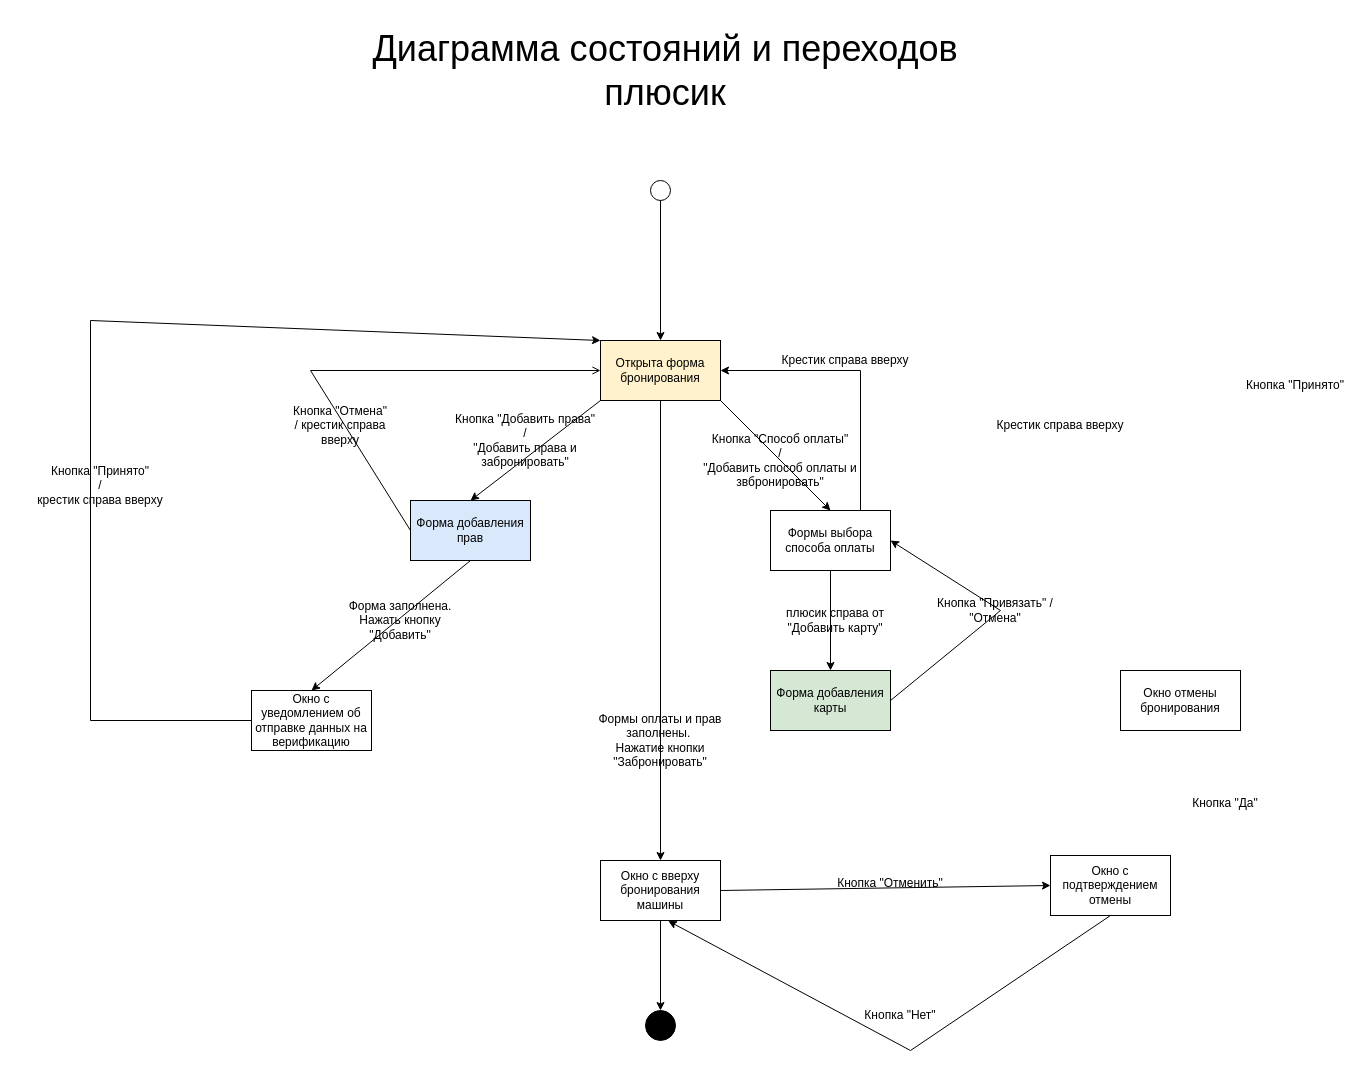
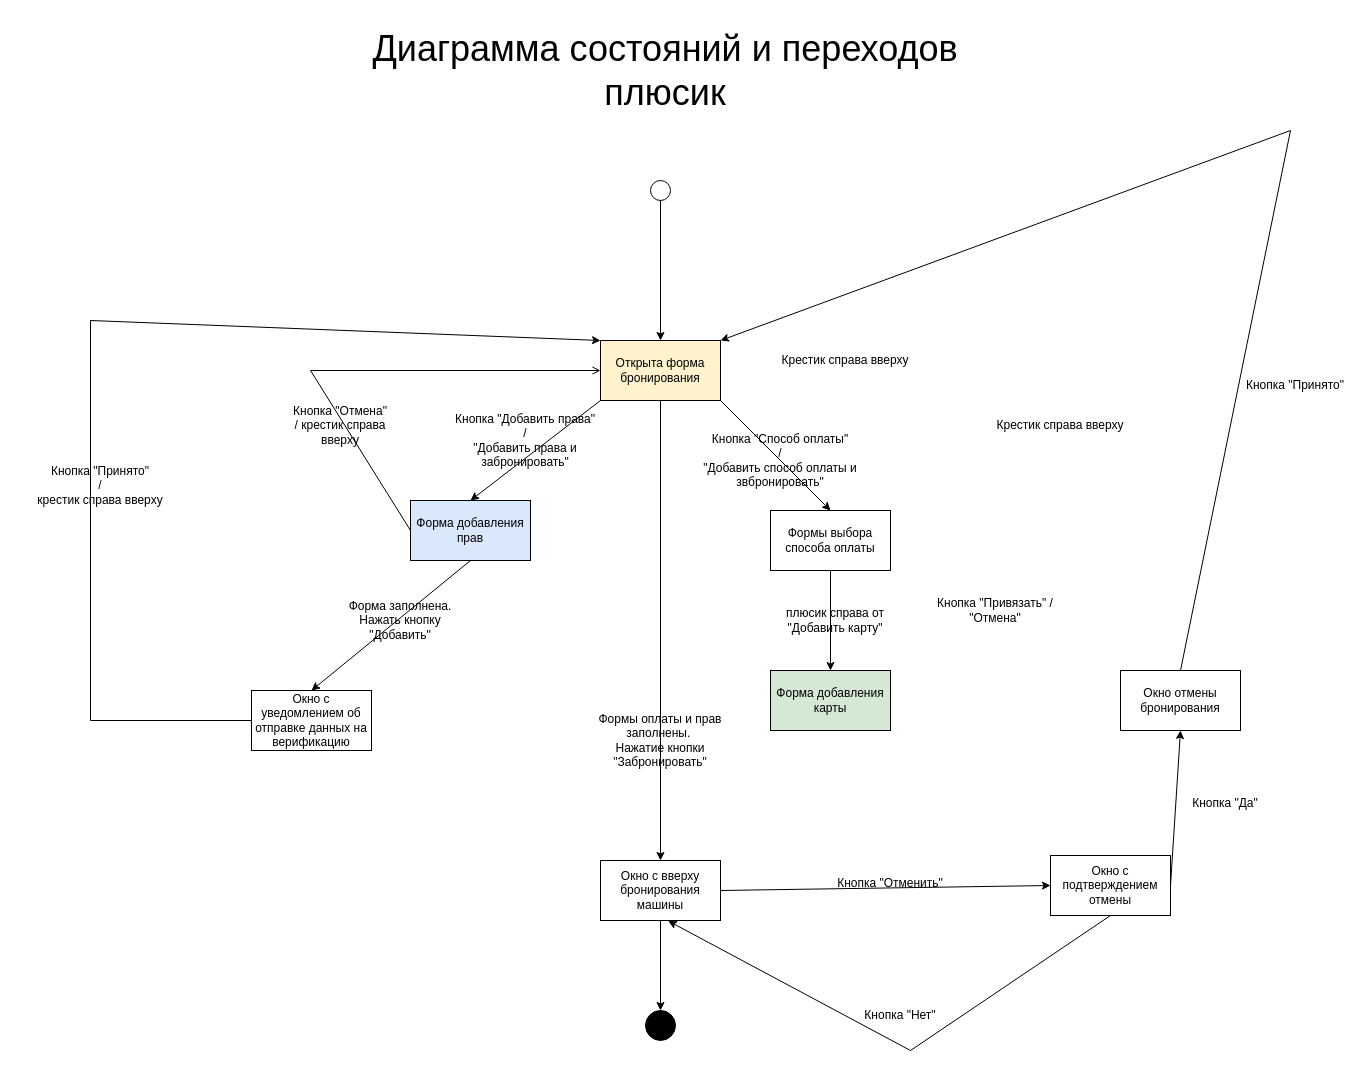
edge "Окно отмены бронирования" -> "Открыта форма бронирования": added
edge "Формы выбора способа оплаты" -> "Открыта форма бронирования": removed
edge "Форма добавления карты" -> "Формы выбора способа оплаты": removed
edge "Окно с подтверждением отмены" -> "Окно отмены бронирования": added
